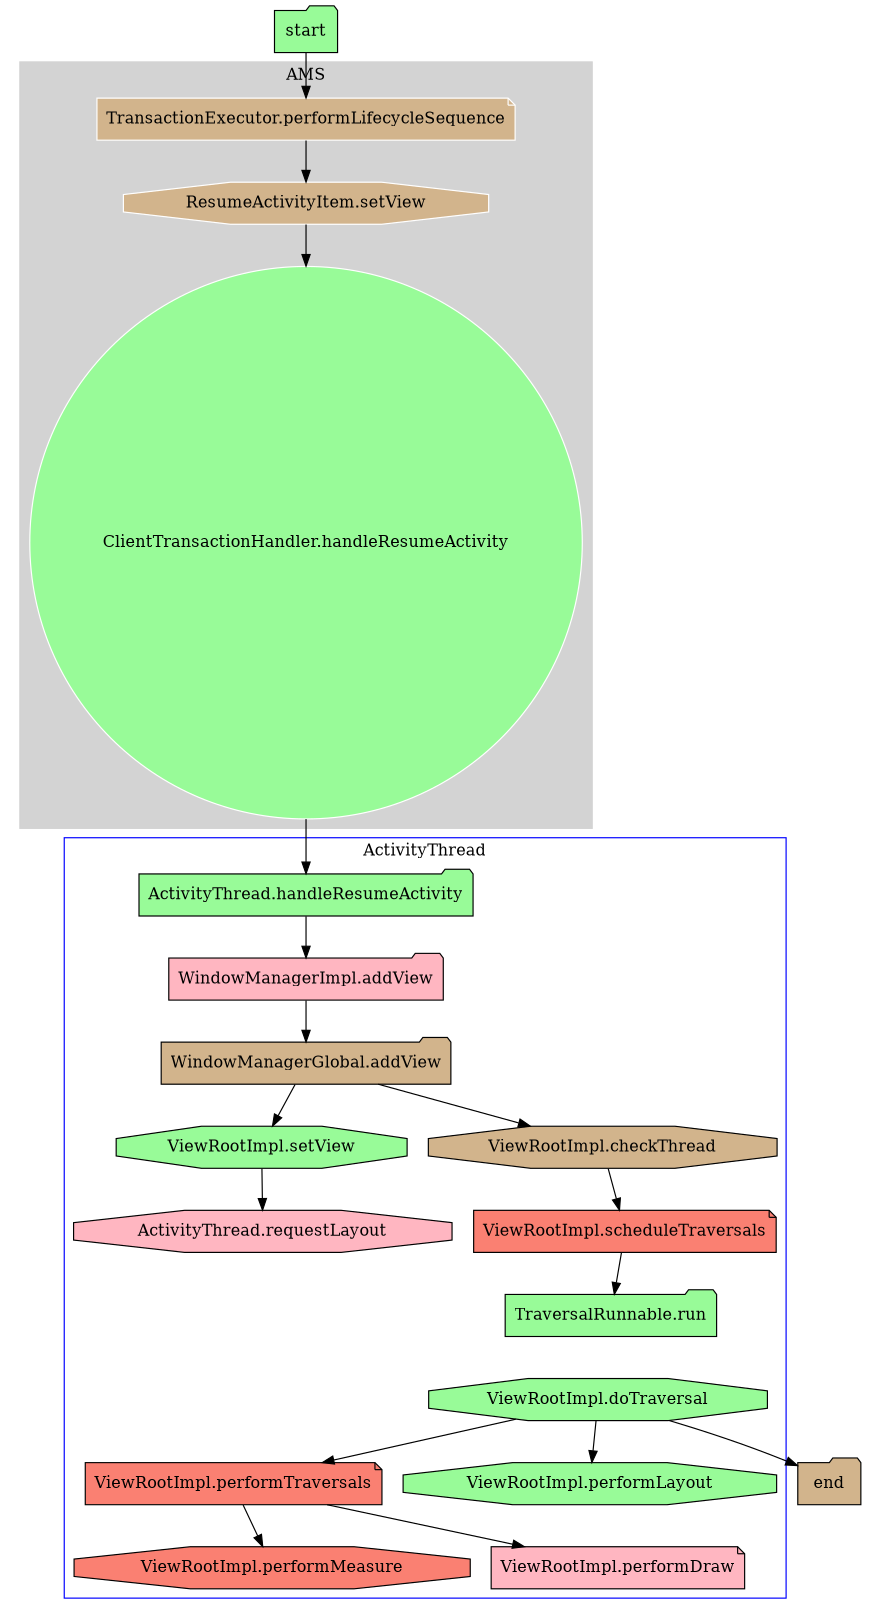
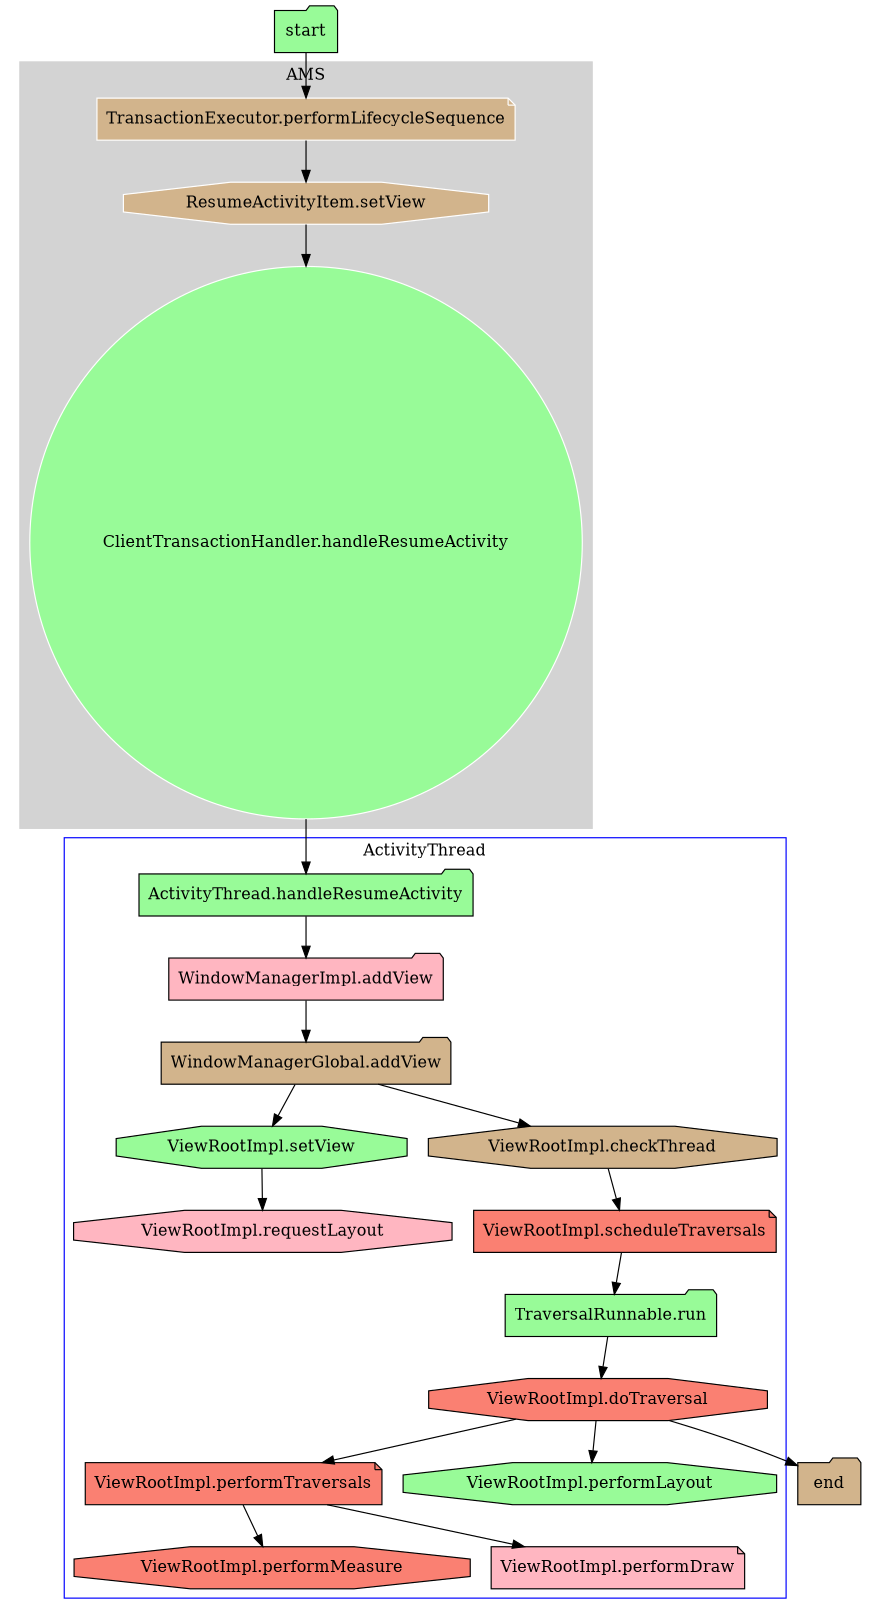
node "ActivityThread.requestLayout": label "ActivityThread.requestLayout" -> "ViewRootImpl.requestLayout"
edge "TraversalRunnable.run" -> "ViewRootImpl.doTraversal": added
node "ViewRootImpl.doTraversal": fillcolor palegreen -> salmon
